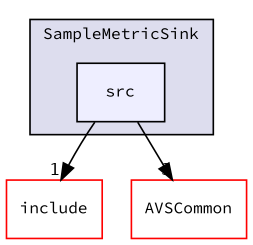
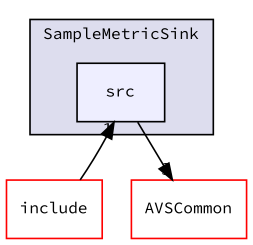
edge "src" -> "include": reversed
